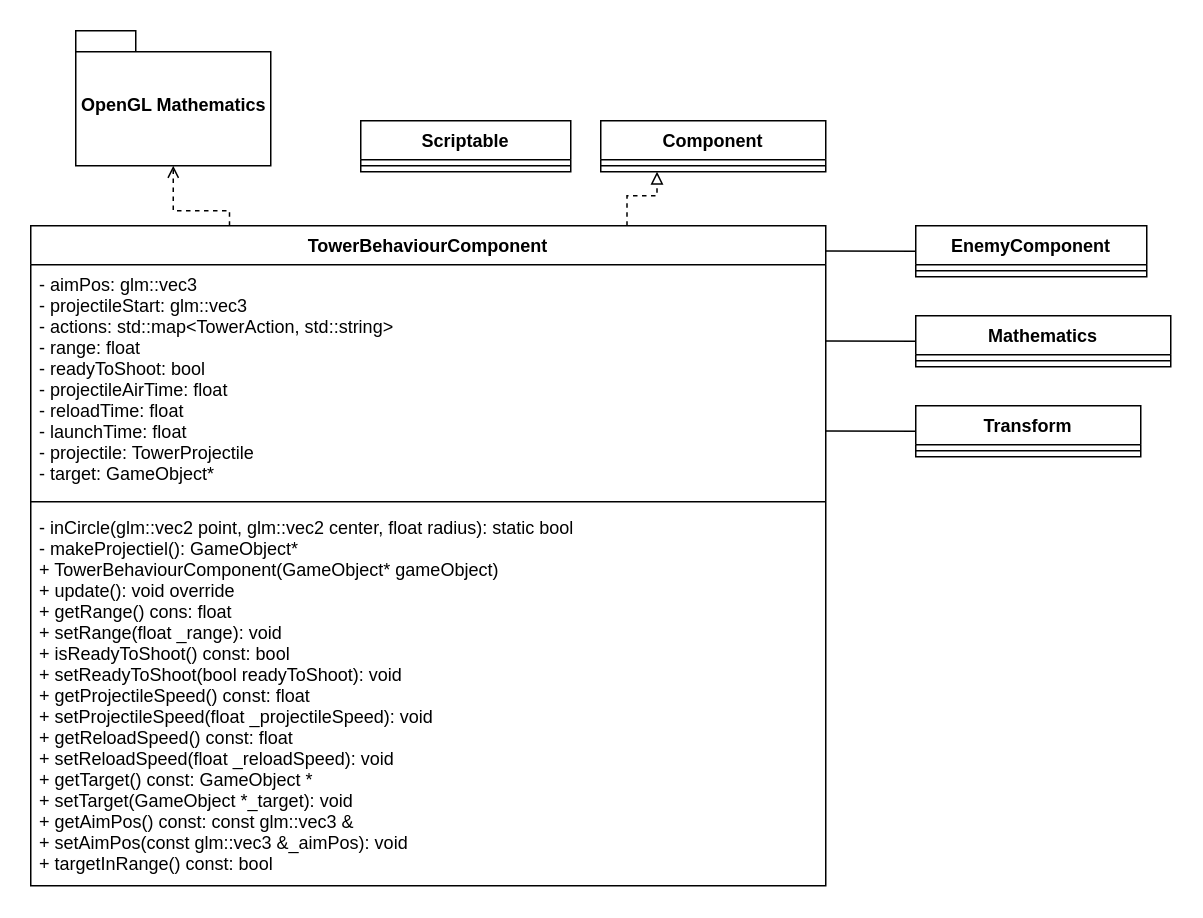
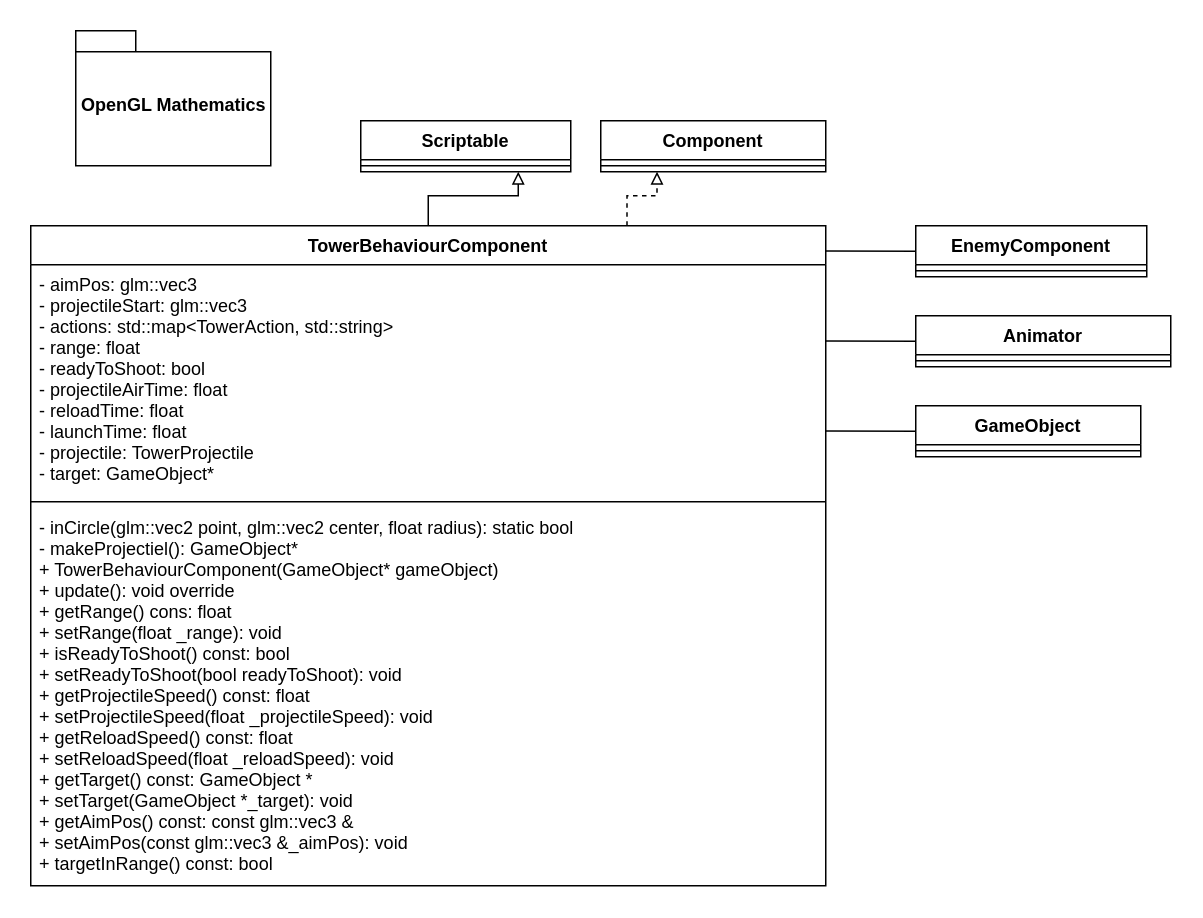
edge "TowerBehaviourComponent" -> "Scriptable": added
edge "TowerBehaviourComponent" -> "OpenGL Mathematics": removed
node "Mathematics": label "Mathematics" -> "Animator"
node "Transform": label "Transform" -> "GameObject"
